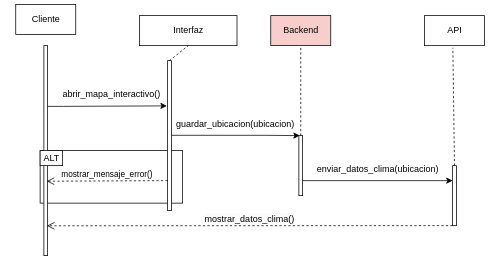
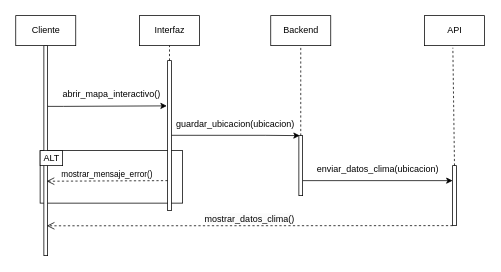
node "Cliente": moved (46, 19) -> (46, 30)
node "Interfaz": size 98x30 -> 60x30
node "Backend": fillcolor #f8cecc -> #ffffff
